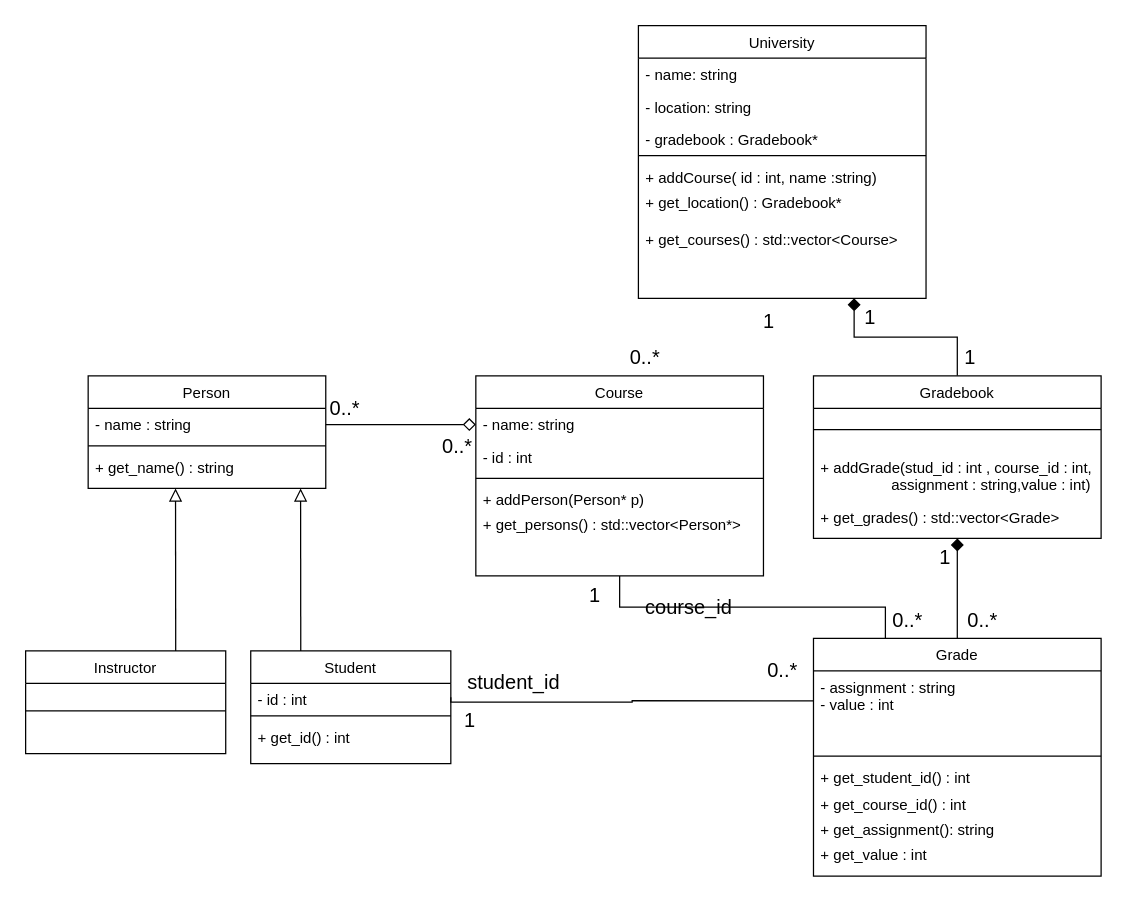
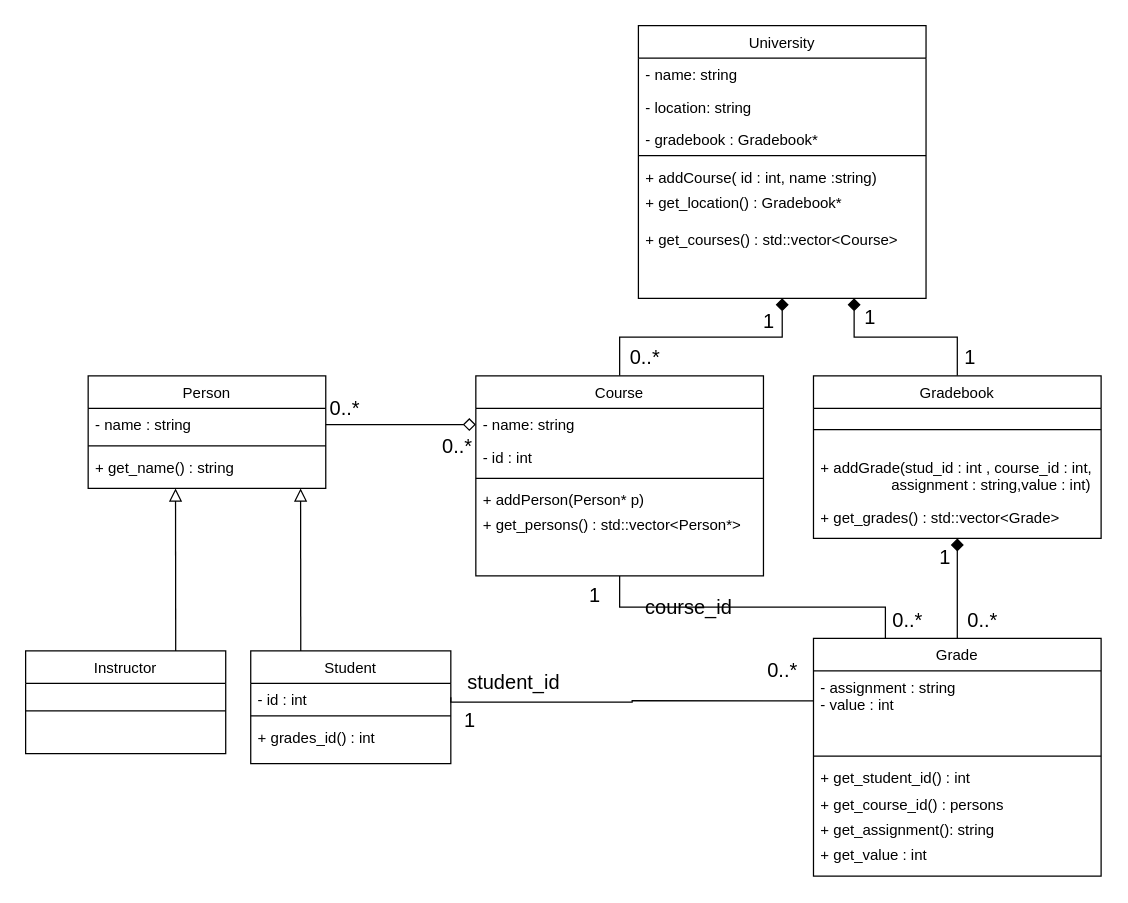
edge "Course" -> "University": added
node "+ get_id() : int": label "+ get_id() : int" -> "+ grades_id() : int"
node "+ get_course_id() : int": label "+ get_course_id() : int" -> "+ get_course_id() : persons"
